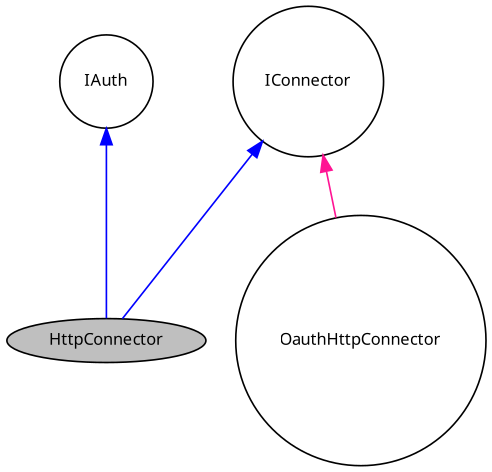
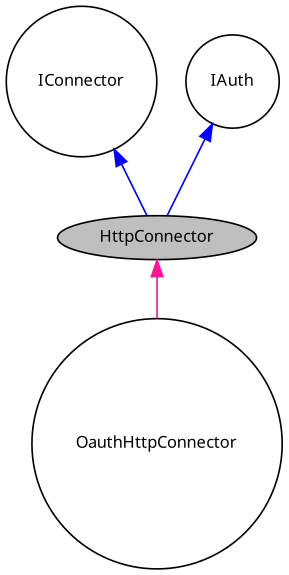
edge "OauthHttpConnector" -> "IConnector": now "OauthHttpConnector" -> "HttpConnector"
